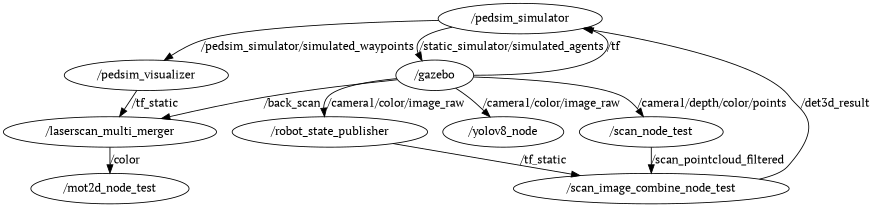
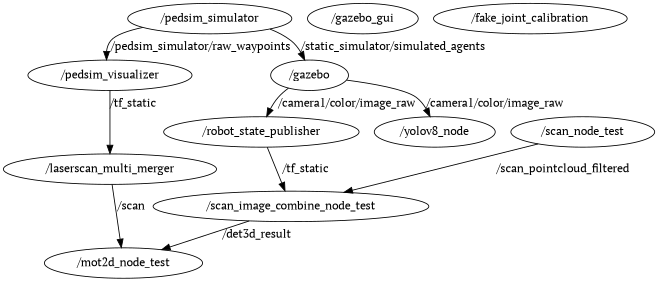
node "/gazebo_gui": added
node "/fake_joint_calibration": added
edge "/pedsim_simulator" -> "/pedsim_visualizer": label "/pedsim_simulator/simulated_waypoints" -> "/pedsim_simulator/raw_waypoints"
edge "/gazebo" -> "/pedsim_simulator": removed, label "/tf"
edge "/scan_image_combine_node_test" -> "/pedsim_simulator": now "/scan_image_combine_node_test" -> "/mot2d_node_test"
edge "/gazebo" -> "/scan_node_test": removed, label "/camera1/depth/color/points"
edge "/gazebo" -> "/laserscan_multi_merger": removed, label "/back_scan"
edge "/laserscan_multi_merger" -> "/mot2d_node_test": label "/color" -> "/scan"
